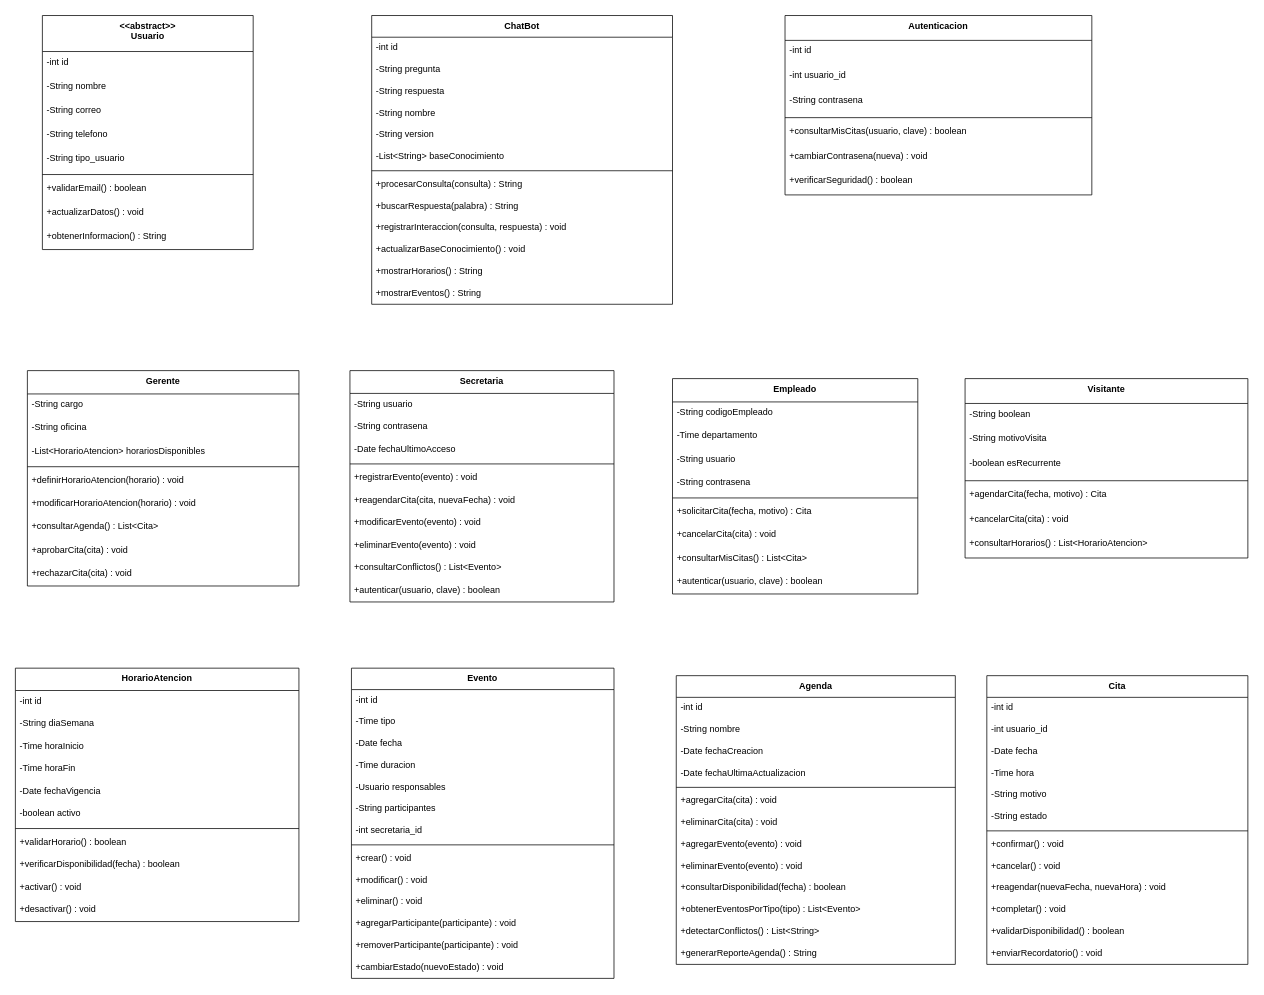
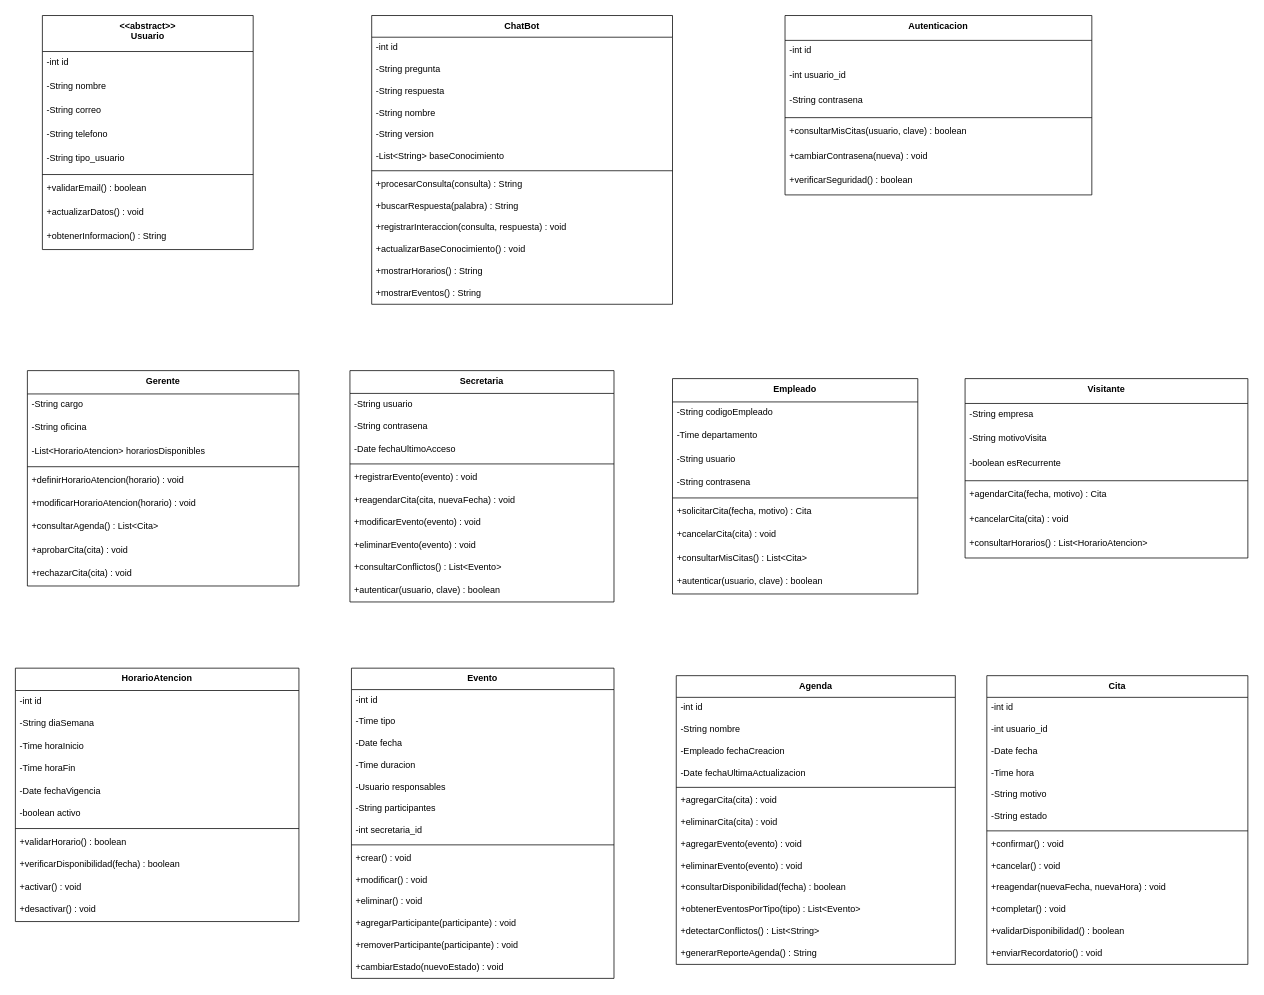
node "-String boolean": label "-String boolean" -> "-String empresa"
node "-Date fechaCreacion": label "-Date fechaCreacion" -> "-Empleado fechaCreacion"
